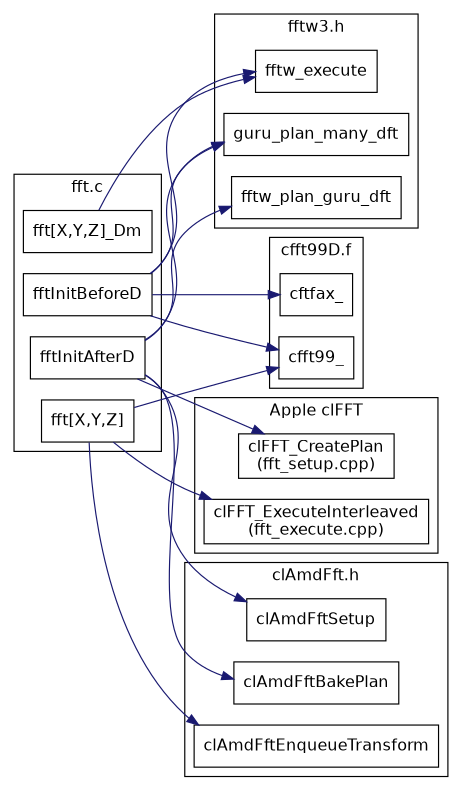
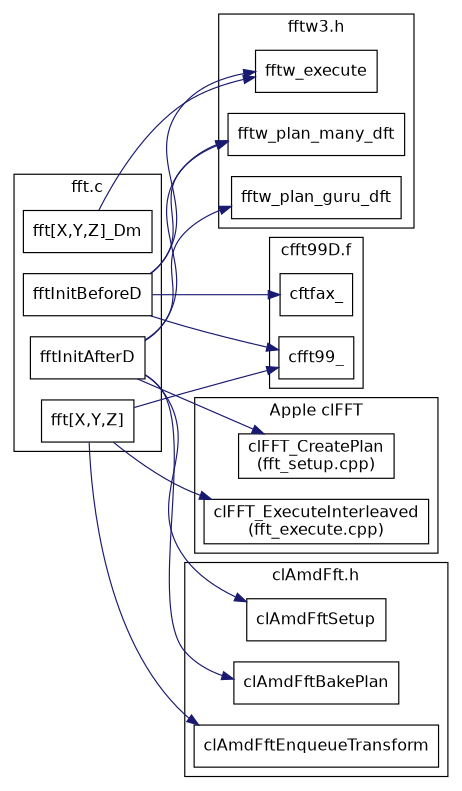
node "guru_plan_many_dft": label "guru_plan_many_dft" -> "fftw_plan_many_dft"
